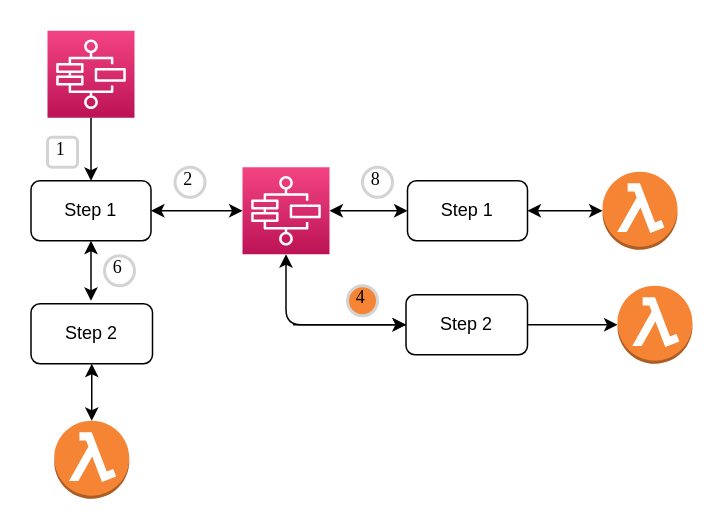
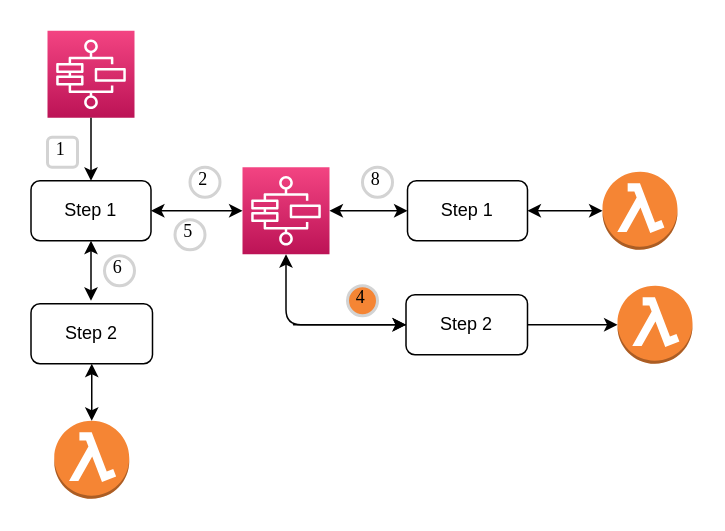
node "2": moved (190, 182) -> (205, 182)
node "5": added
